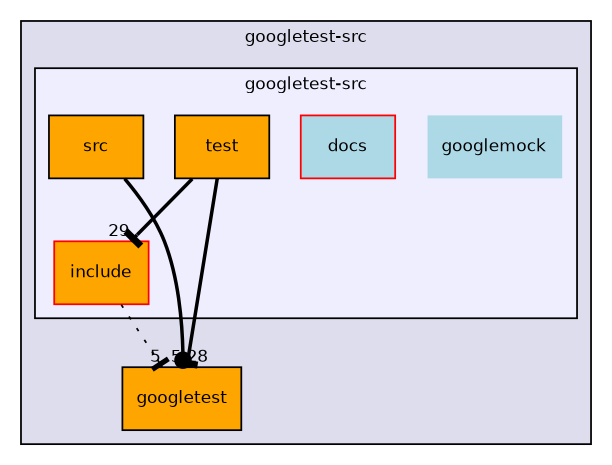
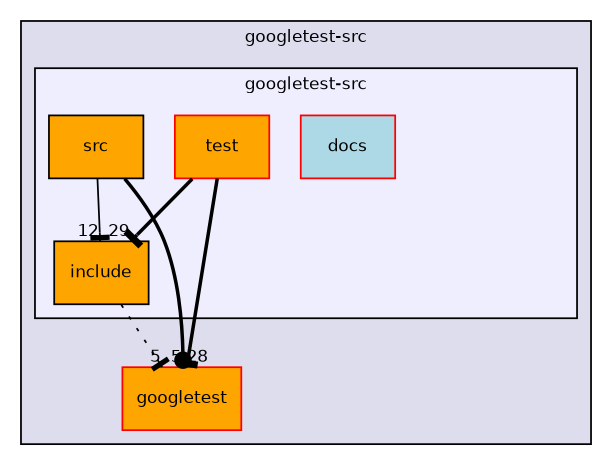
node "test": color black -> red
node "googlemock": removed
edge "src" -> "include": added
node "include": color red -> black
node "googletest": color black -> red
